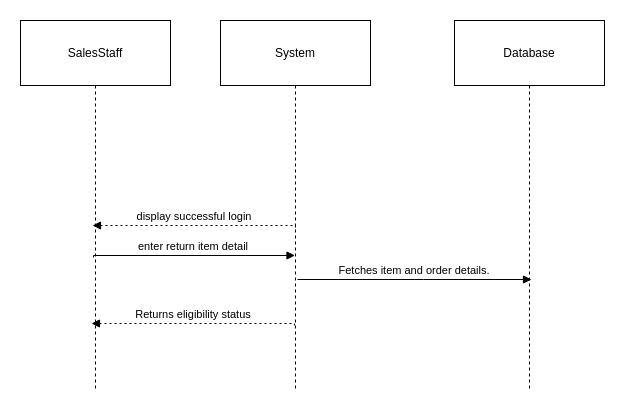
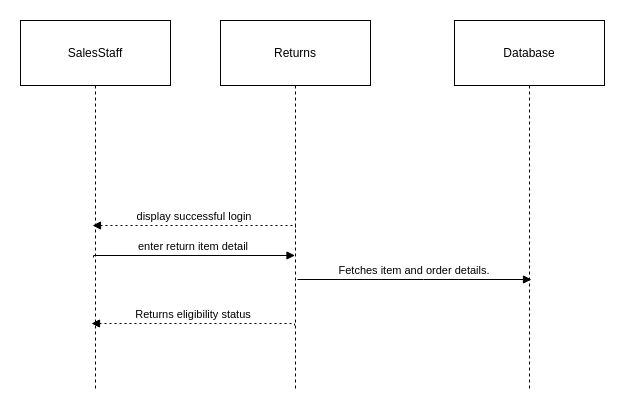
node "System": label "System" -> "Returns"
